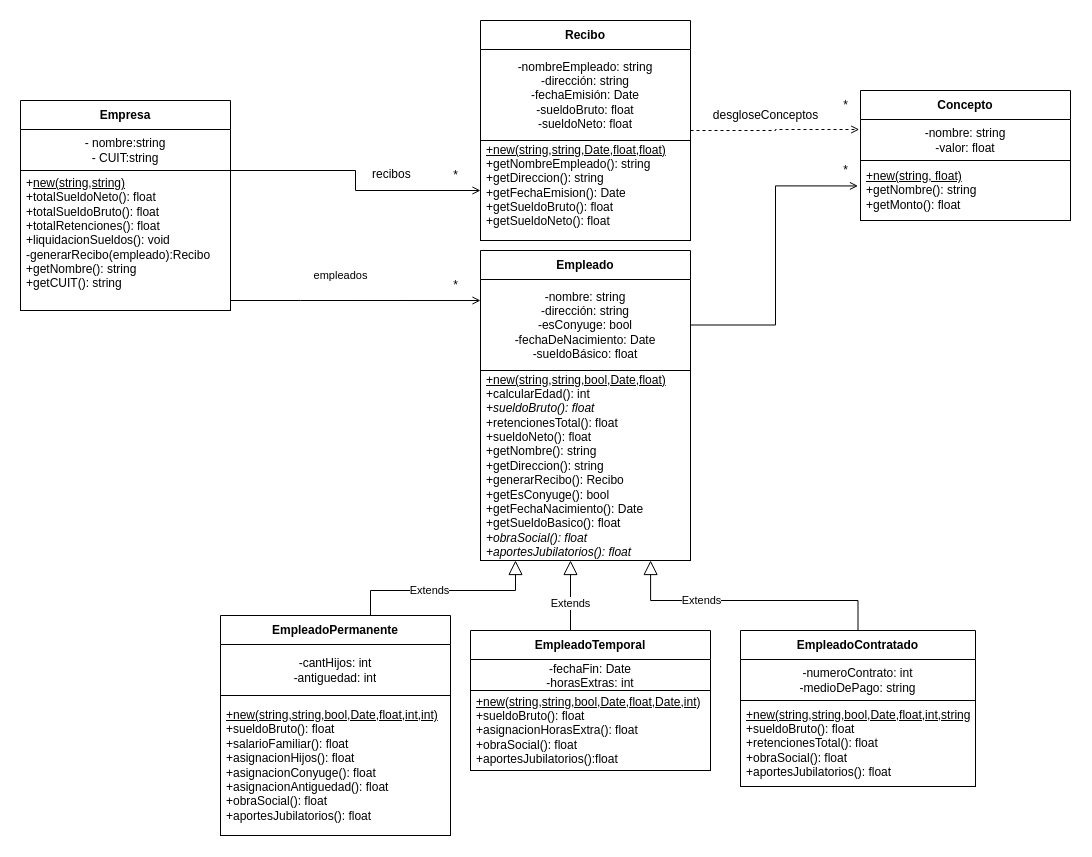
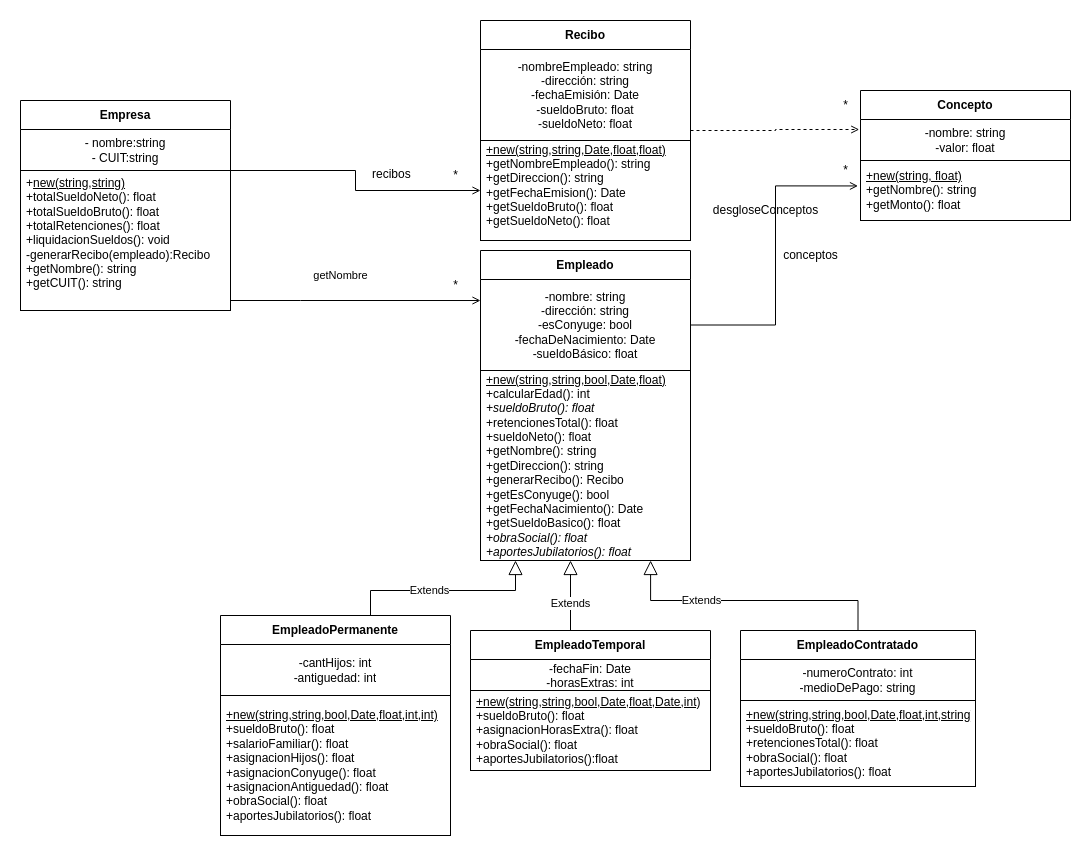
node "desgloseConceptos": moved (766, 116) -> (766, 211)
node "conceptos": added
node "empleados": label "empleados" -> "getNombre"
